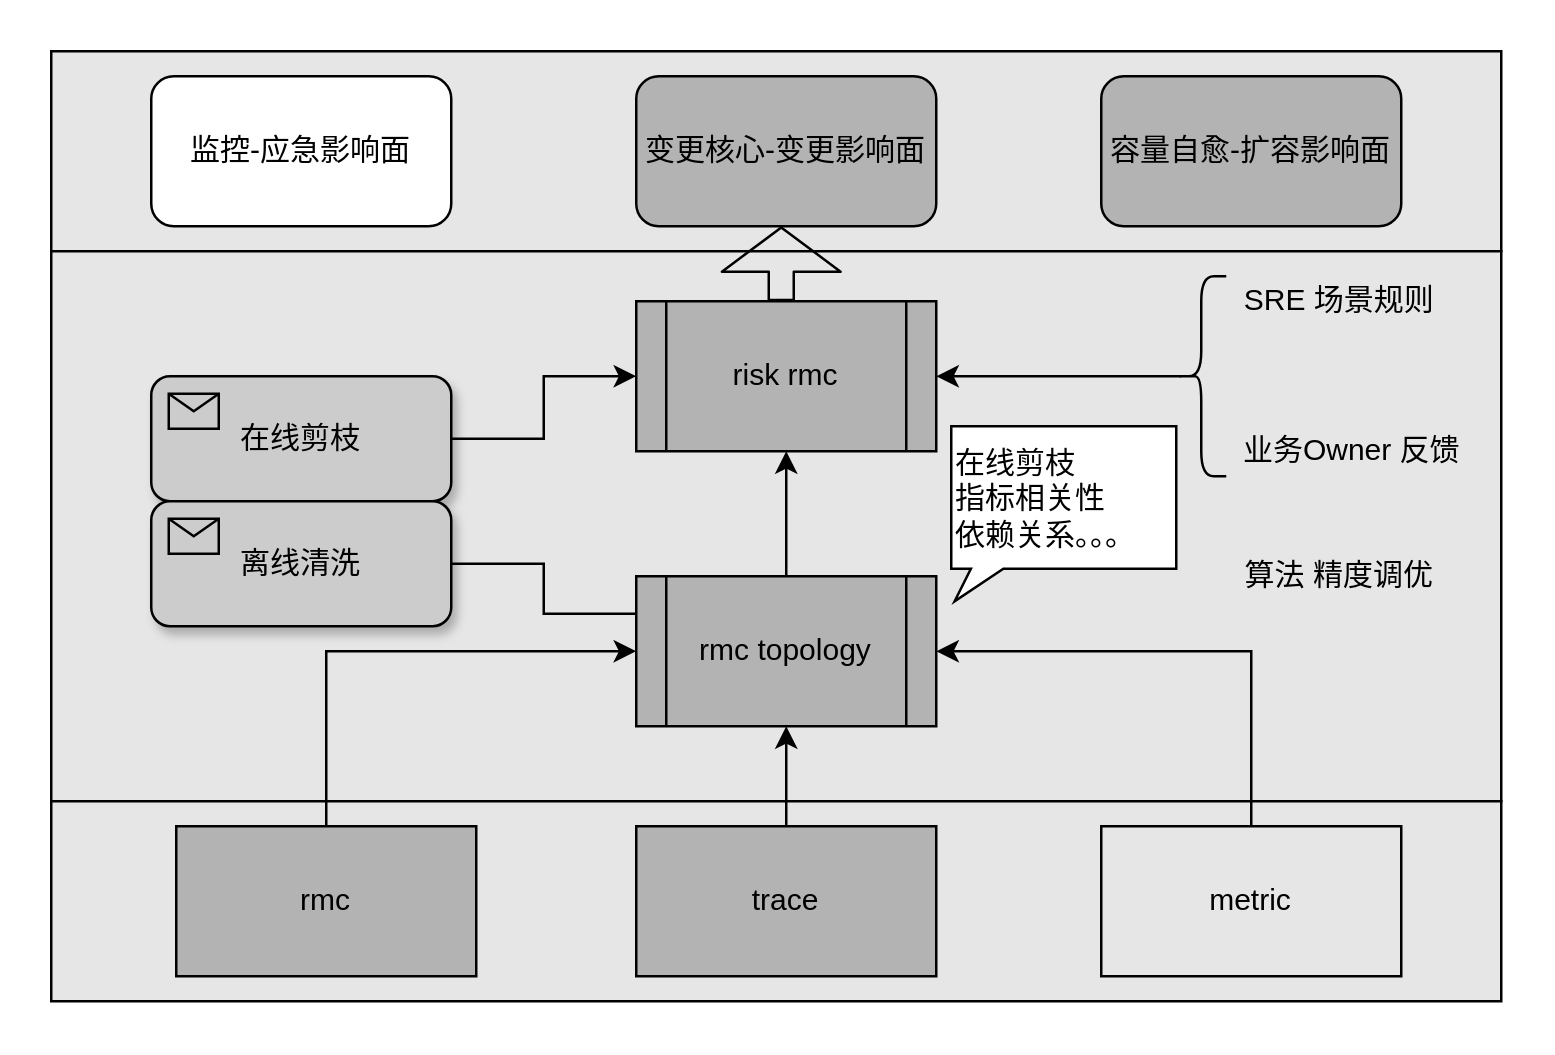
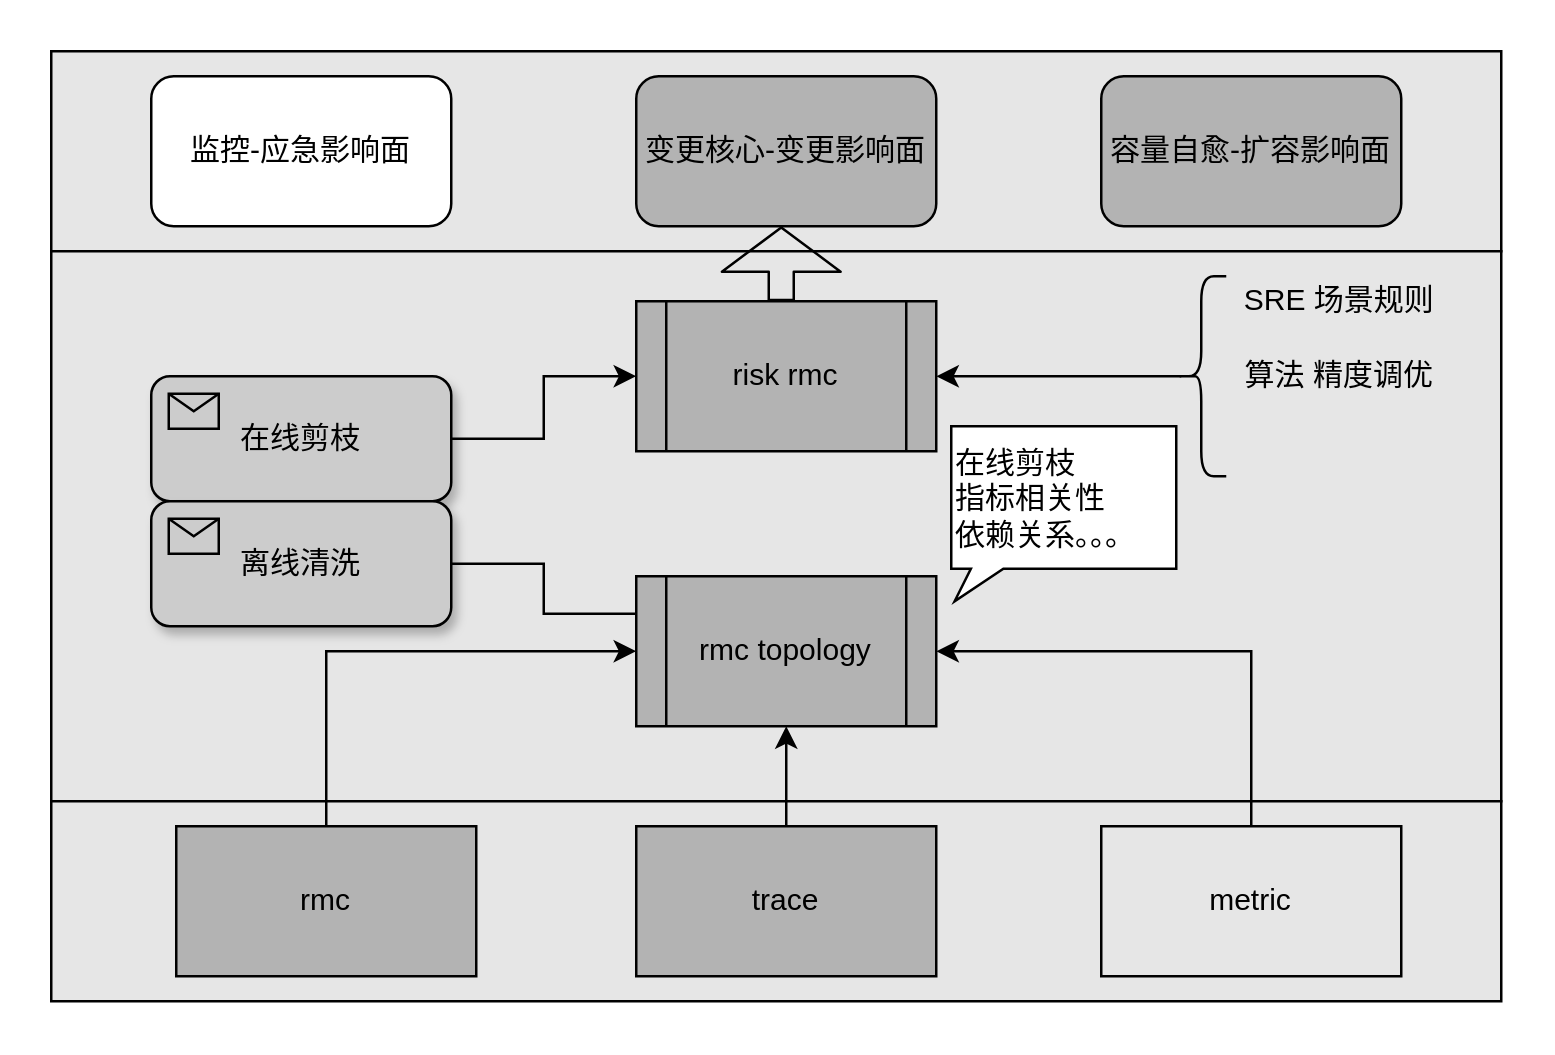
node "业务Owner 反馈": removed
edge "rmc topology" -> "risk rmc": removed
node "算法 精度调优": moved (1339, 576) -> (1339, 376)
